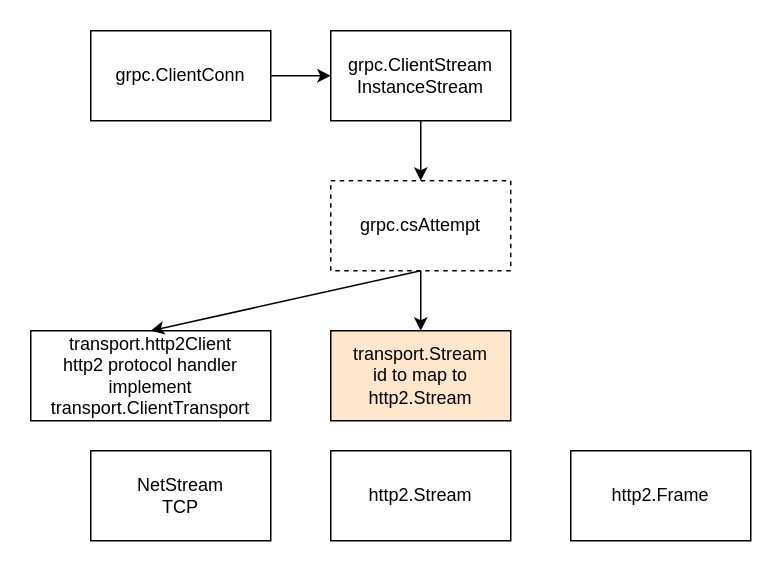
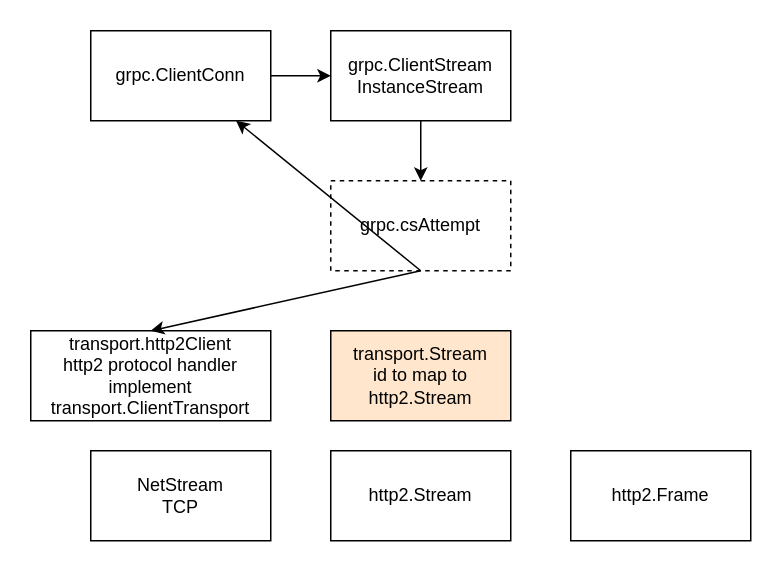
edge "grpc.csAttempt" -> "transport.Stream id to map to http2.Stream": now "grpc.csAttempt" -> "grpc.ClientConn"
